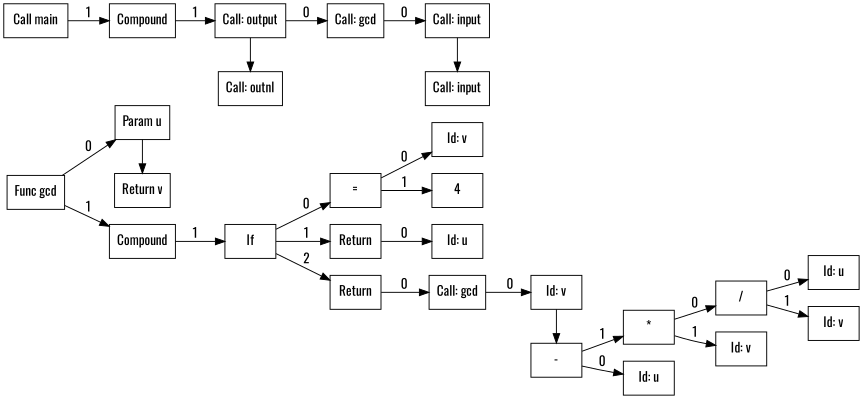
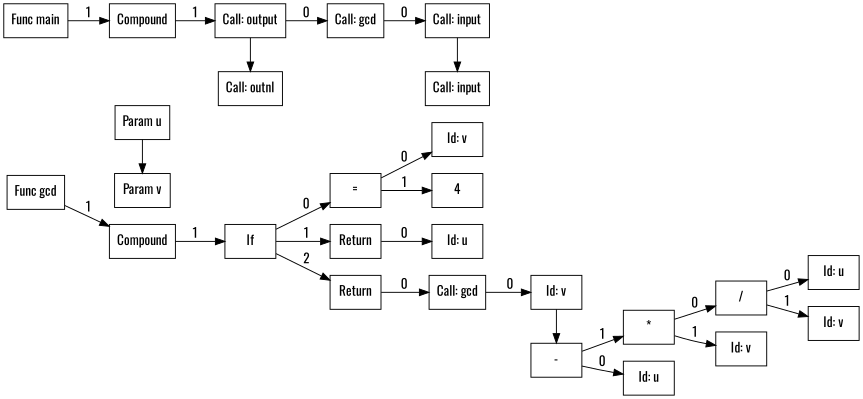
node "Call main": label "Call main" -> "Func main"
edge "Func gcd" -> "Param u": removed, label "0"
node "Return v": label "Return v" -> "Param v"
